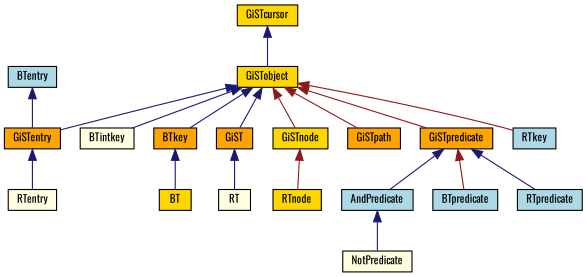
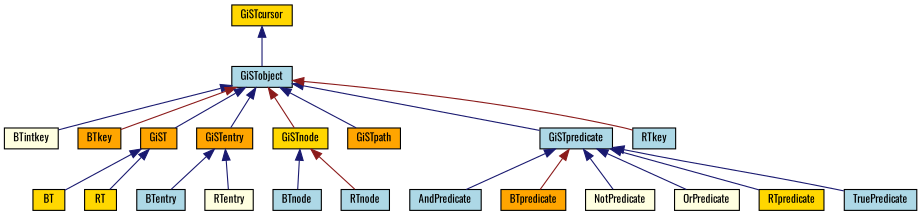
node "GiSTobject": fillcolor gold -> lightblue
edge "GiSTpredicate" -> "GiSTobject": color firebrick4 -> midnightblue
edge "GiSTpath" -> "GiSTobject": color firebrick4 -> midnightblue
edge "BTkey" -> "GiSTobject": color midnightblue -> firebrick4
edge "GiSTentry" -> "BTentry": reversed
node "GiSTpredicate": fillcolor orange -> lightblue
edge "BT" -> "BTkey": now "BT" -> "GiST"
node "RT": fillcolor lightyellow -> gold
node "BTnode": added
node "RTnode": fillcolor gold -> lightblue
node "BTpredicate": fillcolor lightblue -> orange
node "RTpredicate": fillcolor lightblue -> gold
node "OrPredicate": added
node "TruePredicate": added
edge "NotPredicate" -> "AndPredicate": now "NotPredicate" -> "GiSTpredicate"
